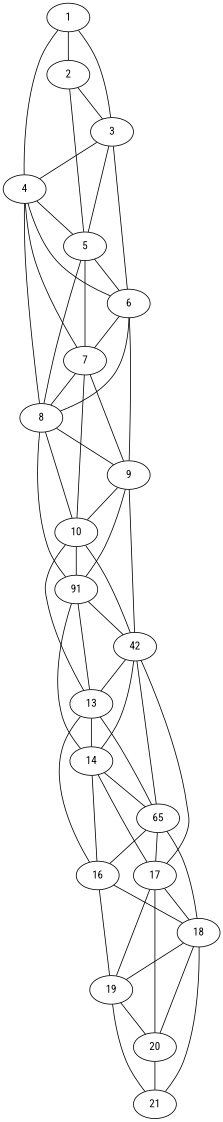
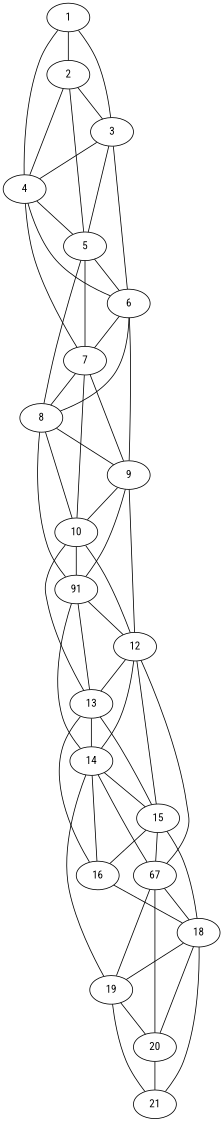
edge "4" -- "8": now "4" -- "2"
node "42": label "42" -> "12"
node "65": label "65" -> "15"
node "17": label "17" -> "67"
edge "16" -- "19": now "14" -- "19"
